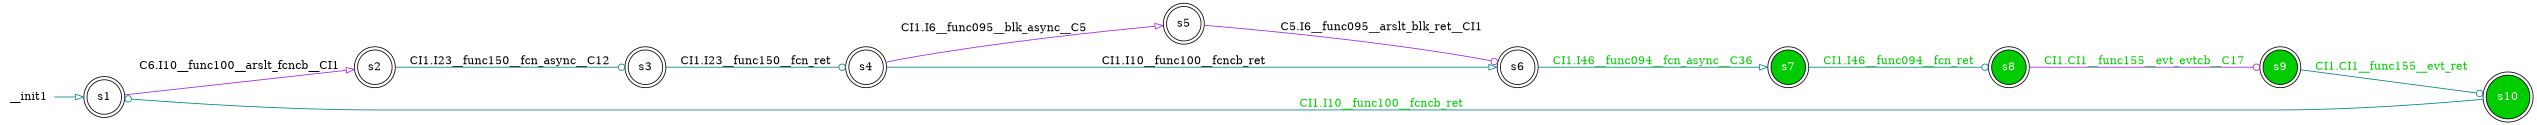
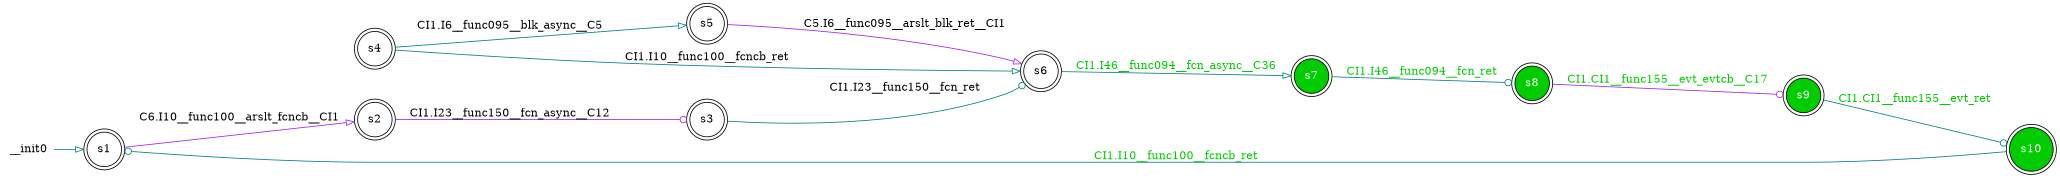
edge "s5" -> "s6": arrowhead odot -> onormal
edge "s4" -> "s5": color purple -> teal
edge "s2" -> "s3": color teal -> purple
edge "s3" -> "s4": now "s3" -> "s6"
node "__init1": label "__init1" -> "__init0"
